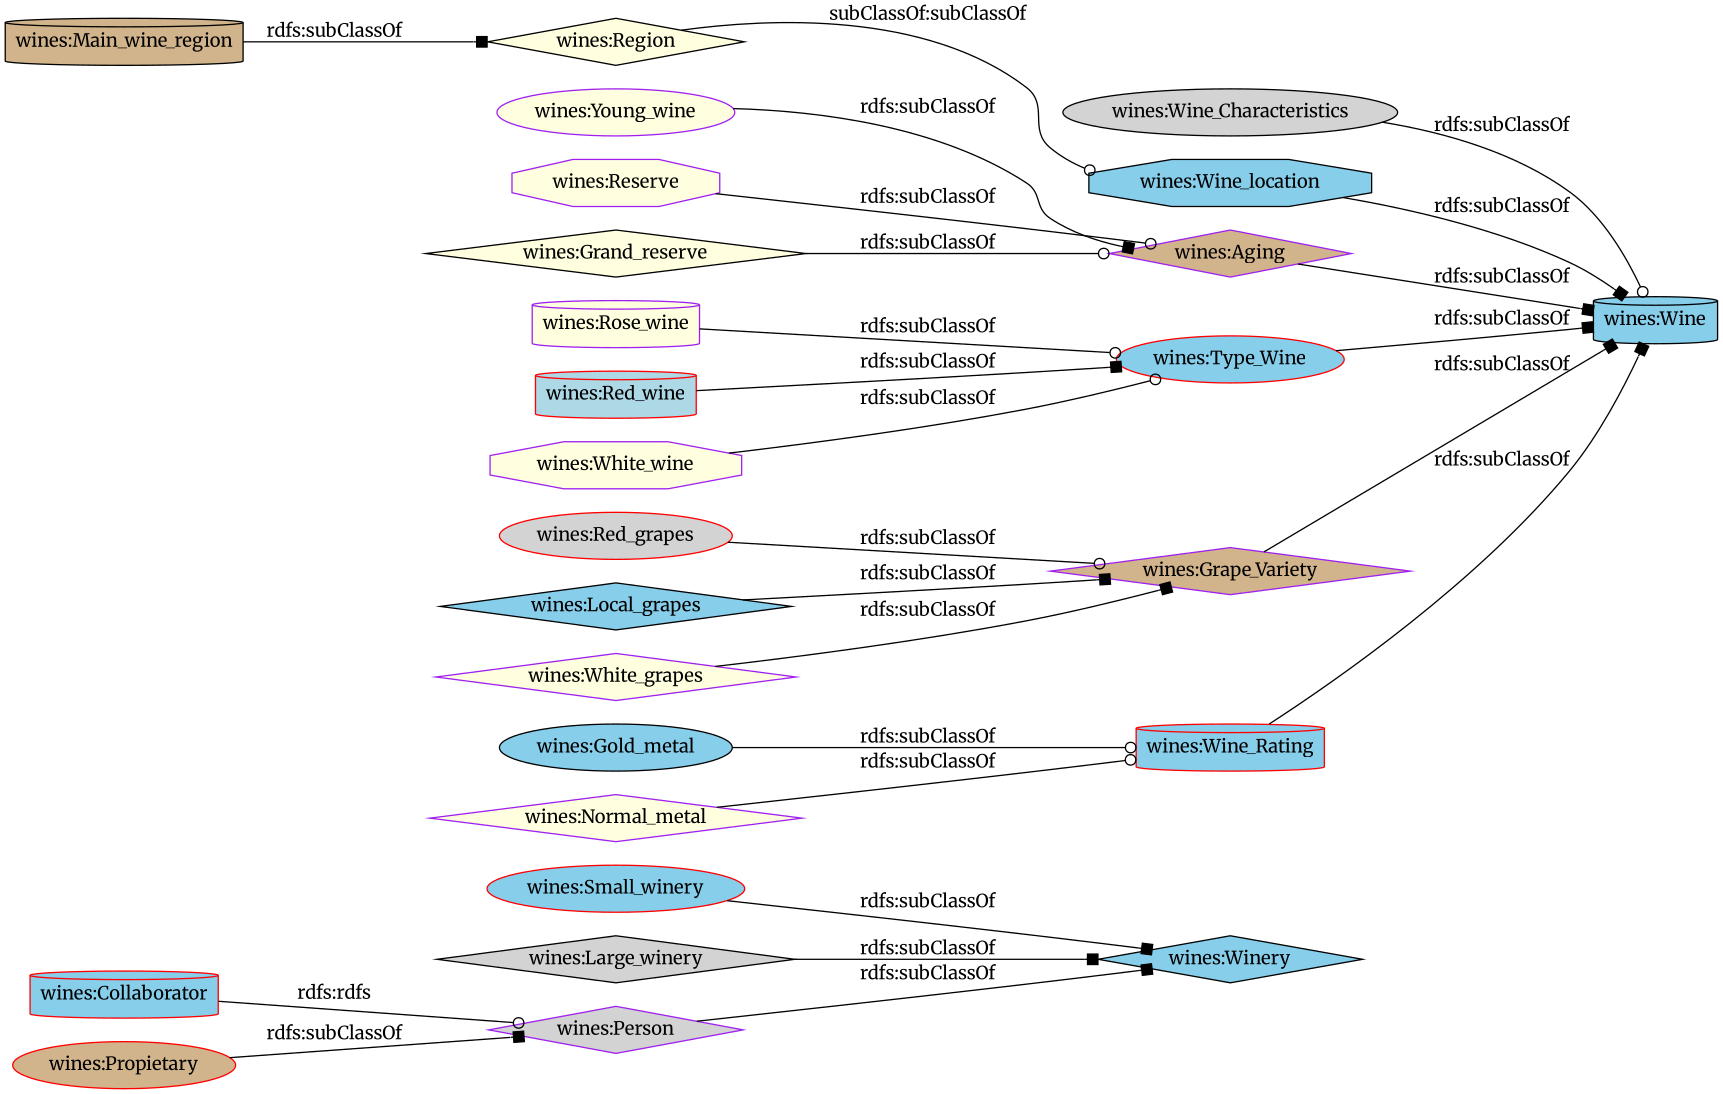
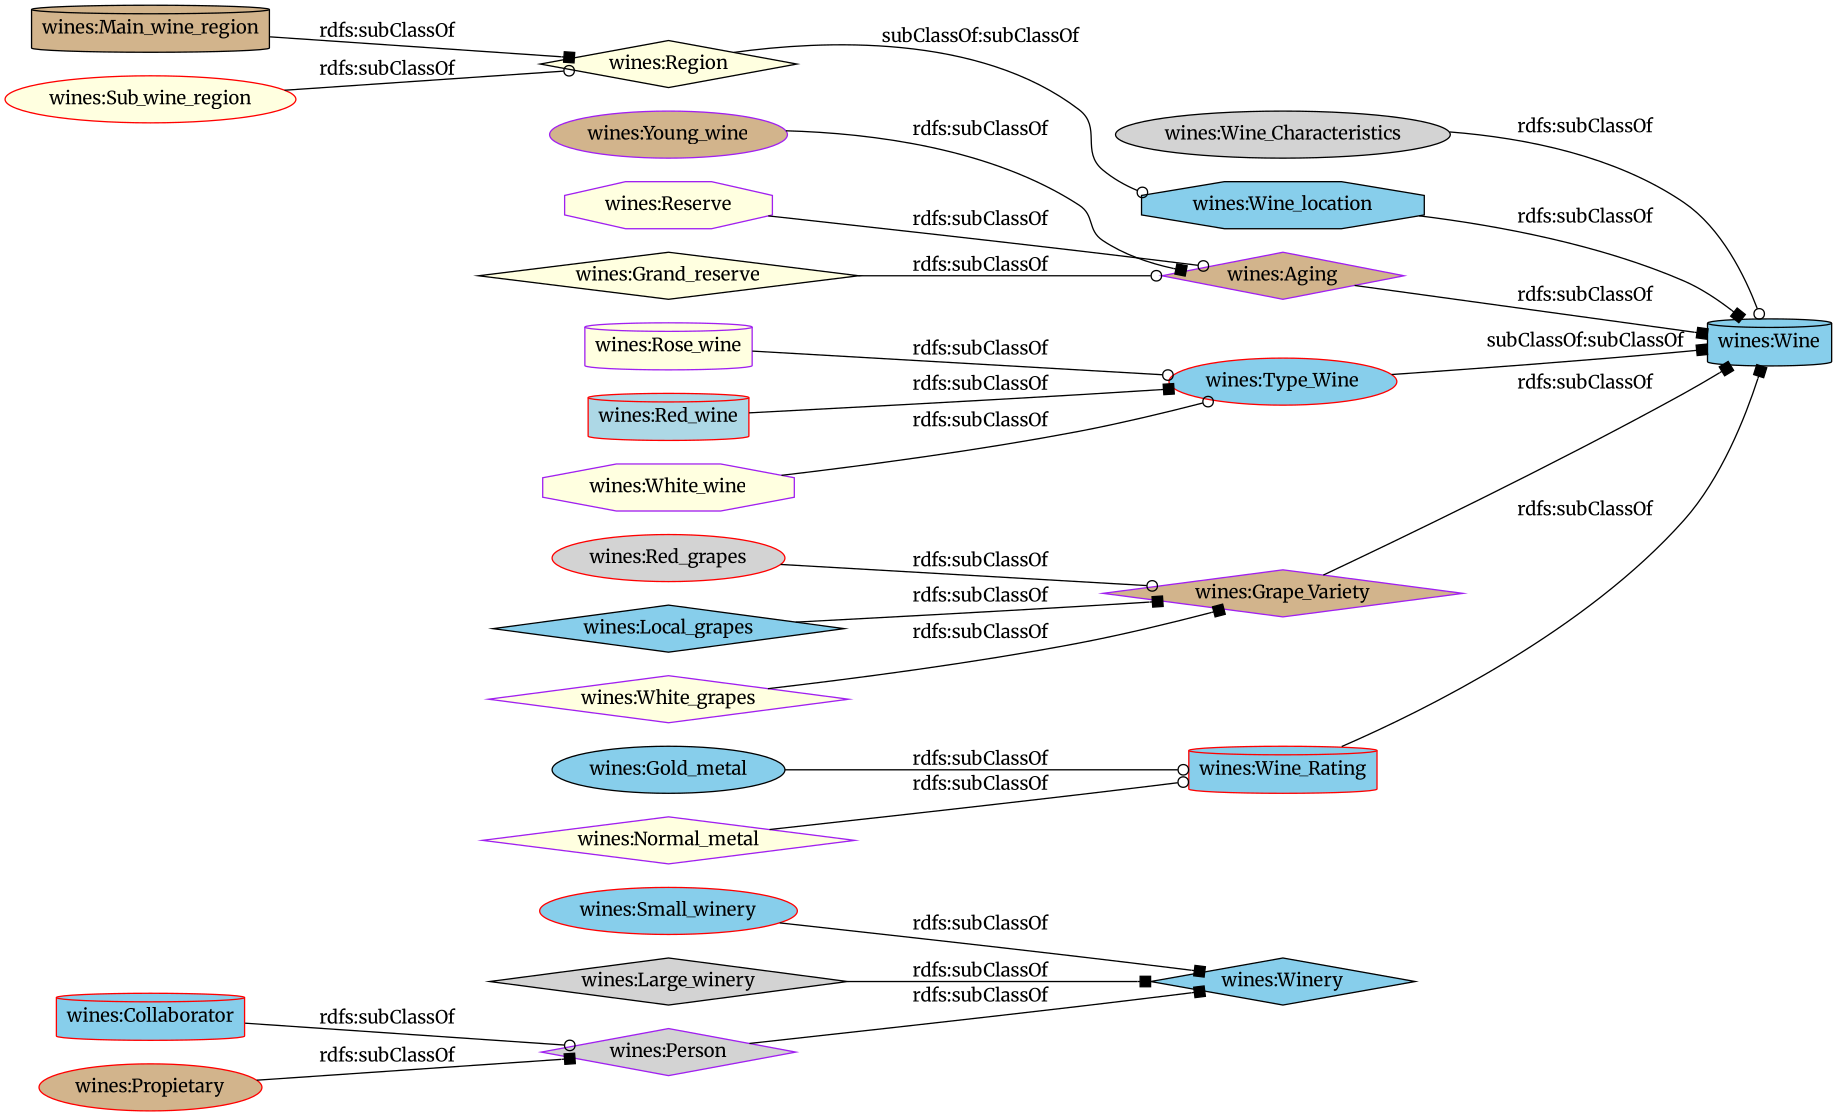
node "wines:Sub_wine_region": added
node "wines:Young_wine": fillcolor lightyellow -> tan
edge "wines:Type_Wine" -> "wines:Wine": label "rdfs:subClassOf" -> "subClassOf:subClassOf"
edge "wines:Collaborator" -> "wines:Person": label "rdfs:rdfs" -> "rdfs:subClassOf"
